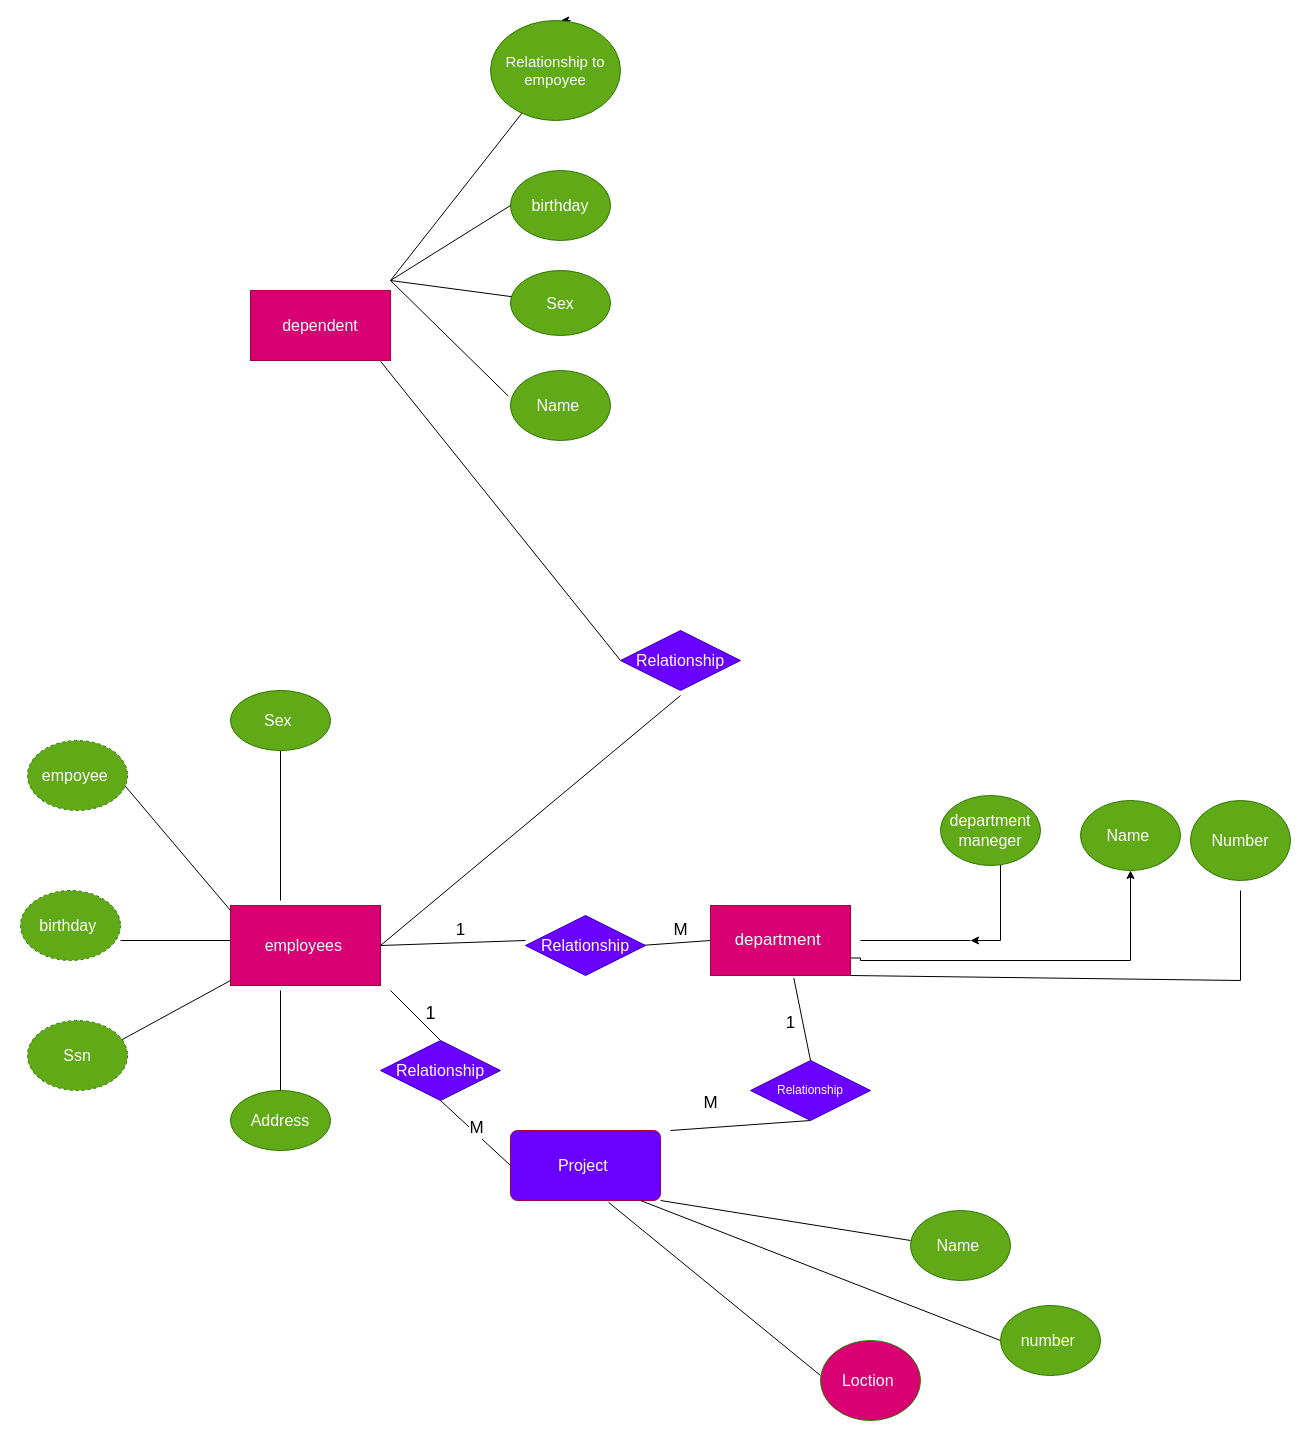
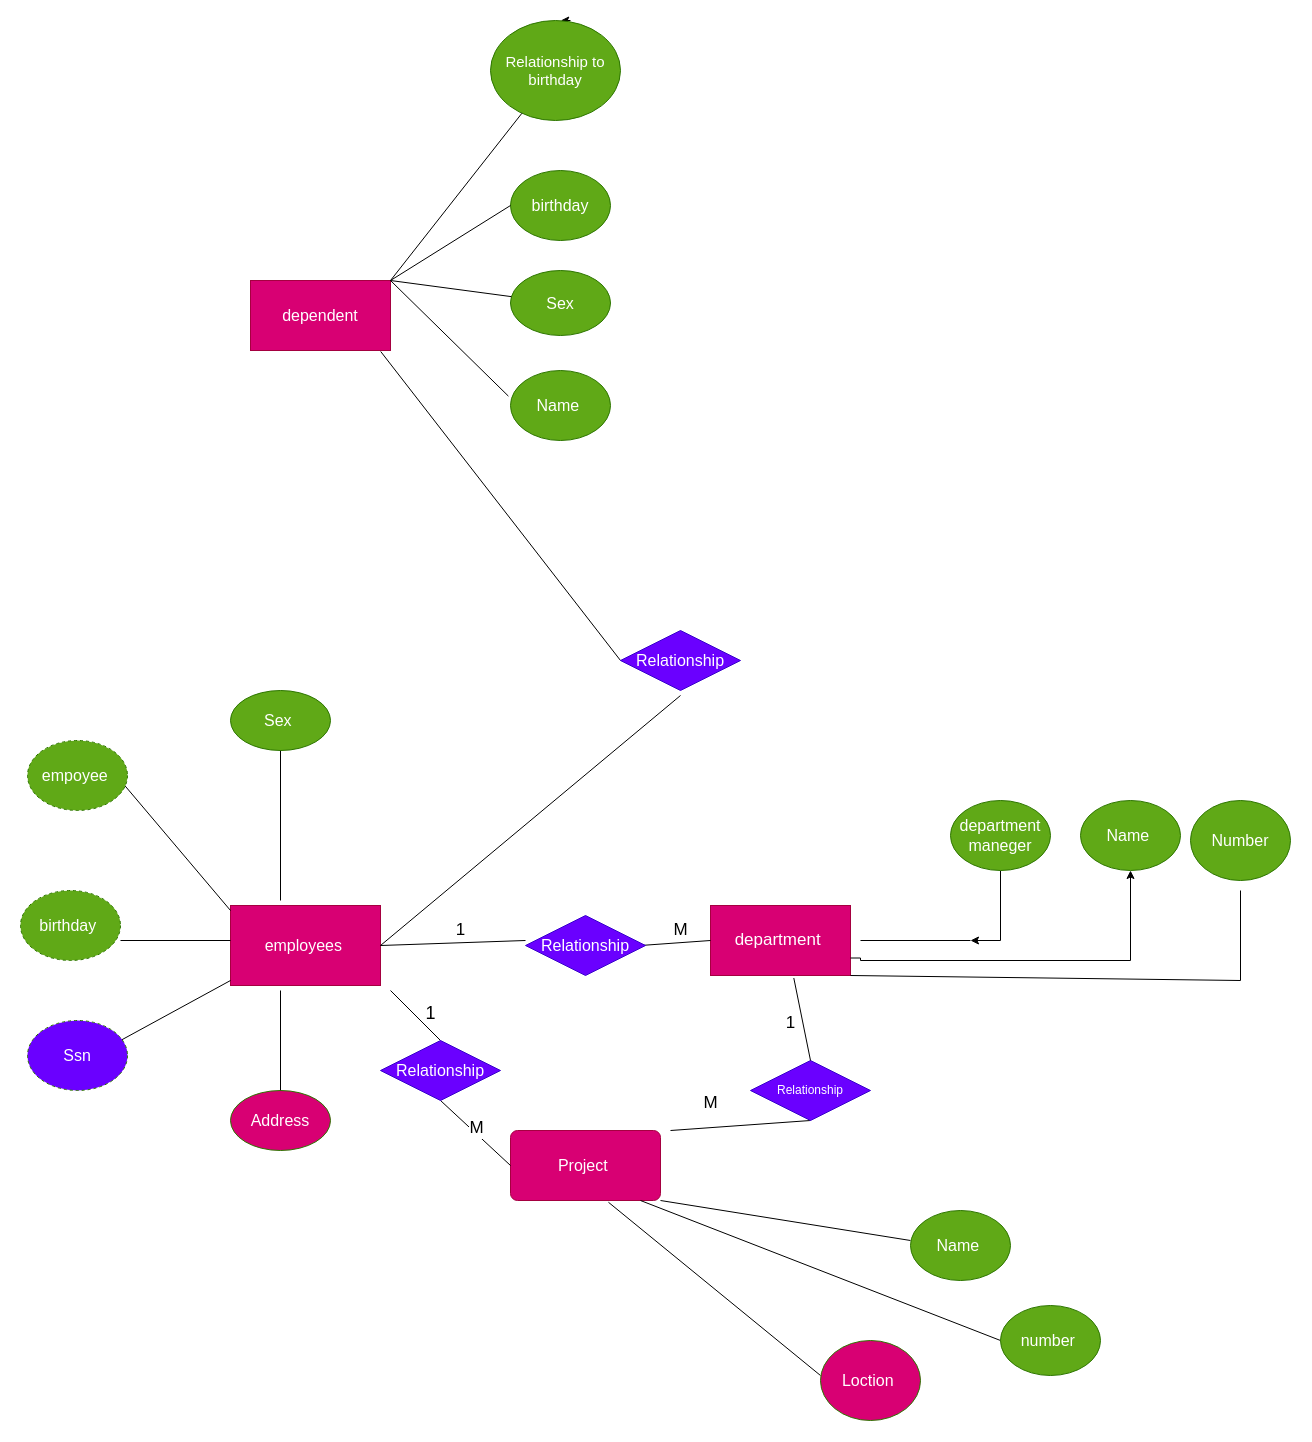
node "Relationship to empoyee": label "Relationship to empoyee" -> "Relationship to birthday"
node "dependent": moved (321, 326) -> (321, 316)
node "department maneger": moved (991, 831) -> (1001, 836)
node "Ssn": fillcolor #60a917 -> #6a00ff
node "Address": fillcolor #60a917 -> #d80073
node "Project": fillcolor #6a00ff -> #d80073
